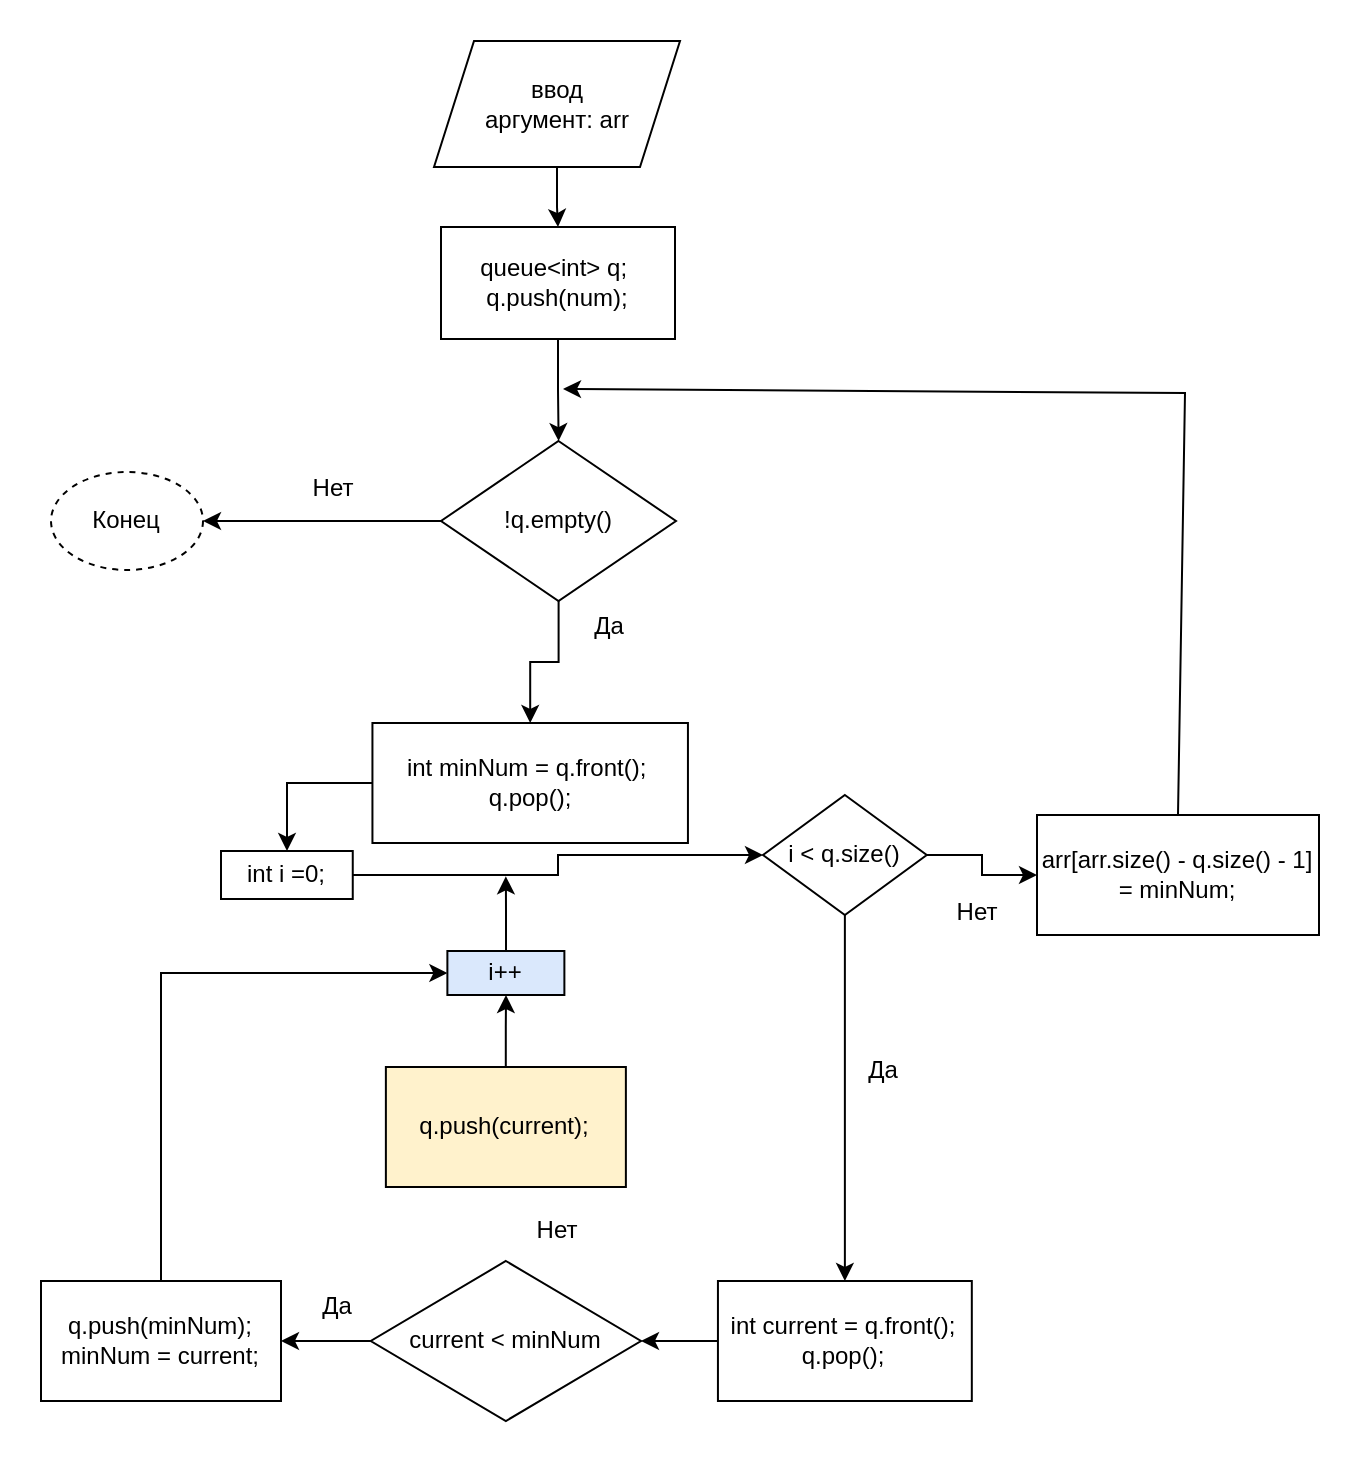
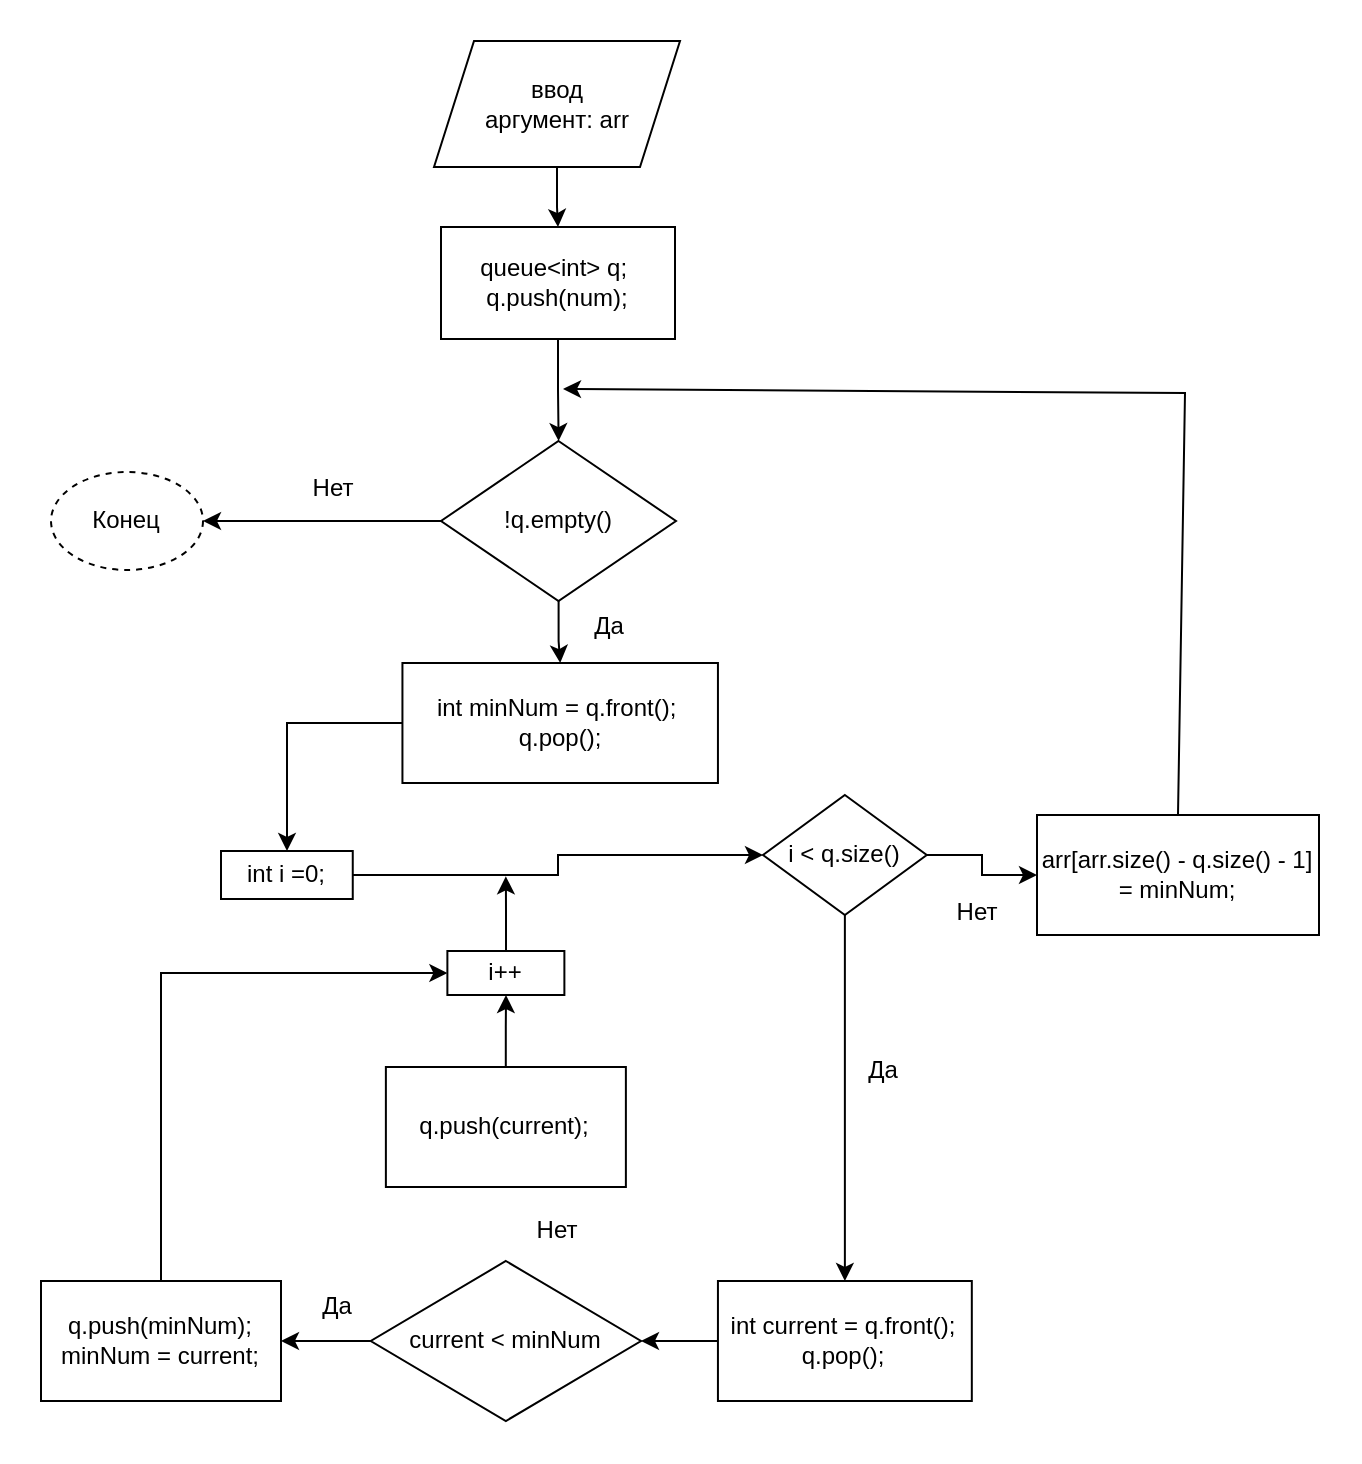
node "int minNum = q.front(); q.pop();": moved (530, 783) -> (560, 723)
node "i++": fillcolor #dae8fc -> #ffffff
node "q.push(current);": fillcolor #fff2cc -> #ffffff
